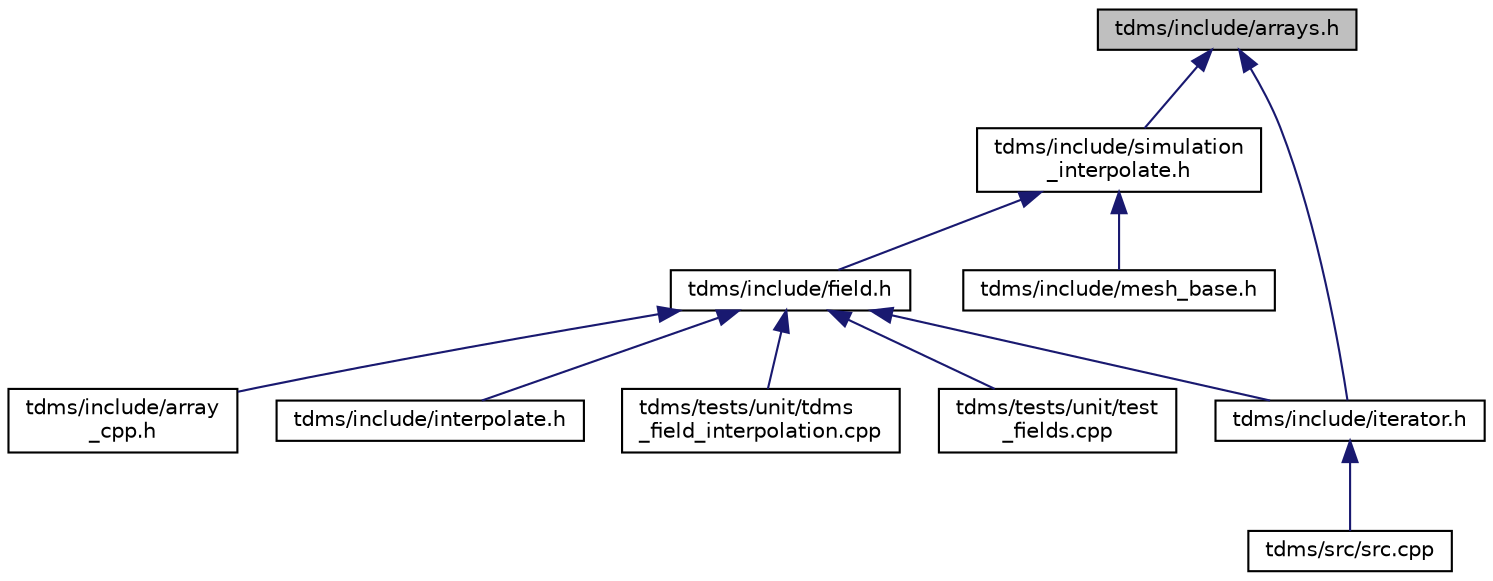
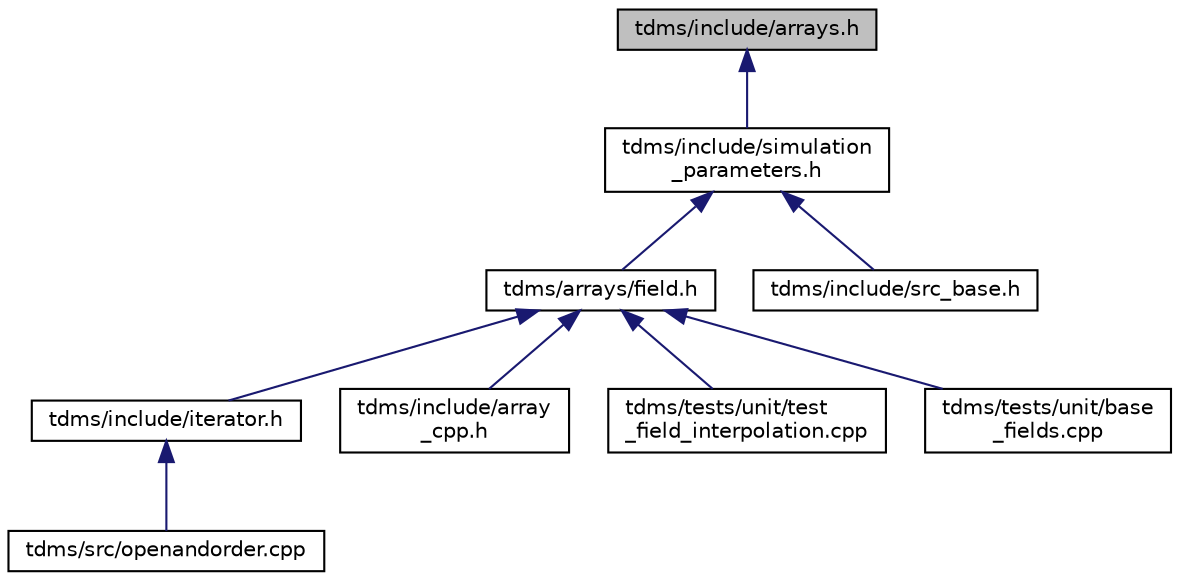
node "tdms/include/simulation _interpolate.h": label "tdms/include/simulation _interpolate.h" -> "tdms/include/simulation _parameters.h"
edge "tdms/include/iterator.h" -> "tdms/include/arrays.h": removed
node "tdms/include/field.h": label "tdms/include/field.h" -> "tdms/arrays/field.h"
node "tdms/include/mesh_base.h": label "tdms/include/mesh_base.h" -> "tdms/include/src_base.h"
node "tdms/include/interpolate.h": removed
node "tdms/tests/unit/tdms _field_interpolation.cpp": label "tdms/tests/unit/tdms _field_interpolation.cpp" -> "tdms/tests/unit/test _field_interpolation.cpp"
node "tdms/tests/unit/test _fields.cpp": label "tdms/tests/unit/test _fields.cpp" -> "tdms/tests/unit/base _fields.cpp"
node "tdms/src/src.cpp": label "tdms/src/src.cpp" -> "tdms/src/openandorder.cpp"
